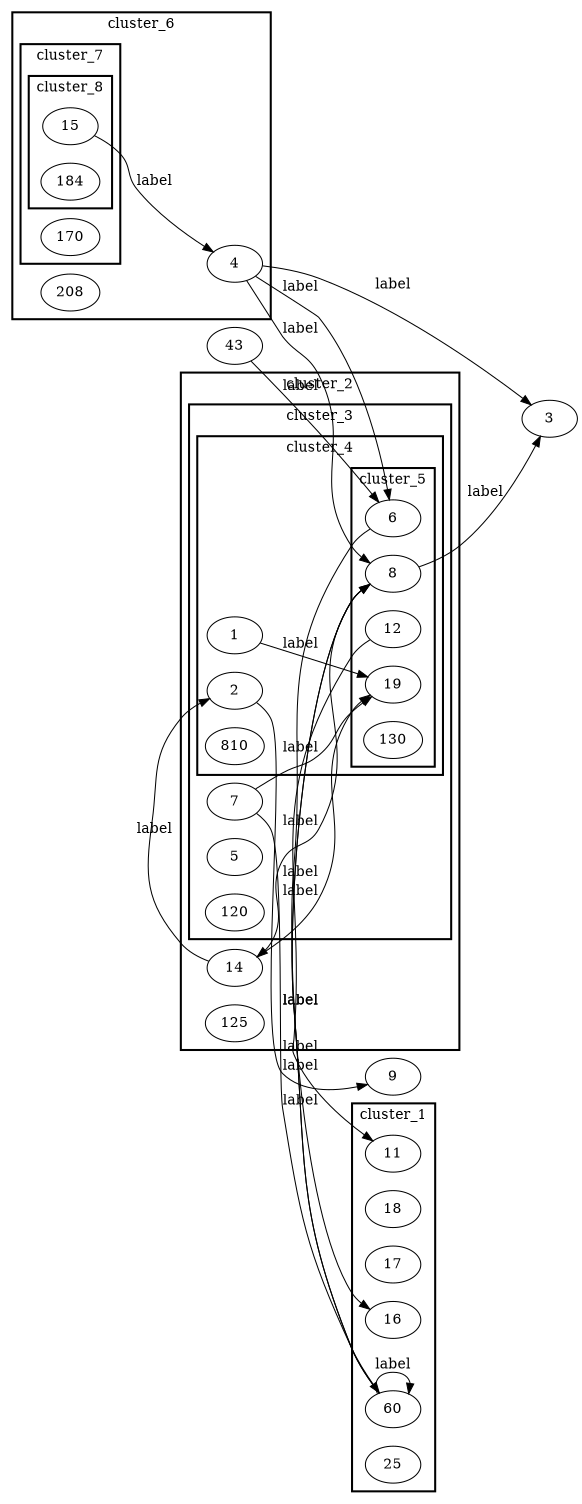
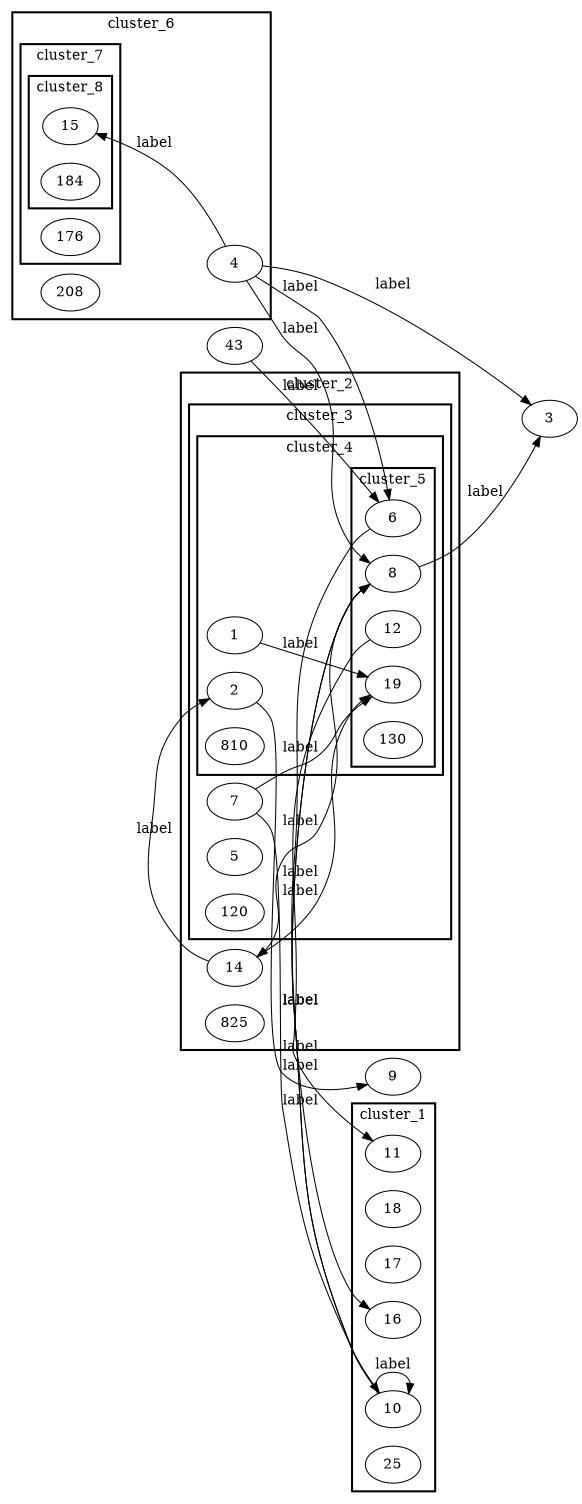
edge "15" -> "4": reversed
node "170": label "170" -> "176"
node "125": label "125" -> "825"
node "60": label "60" -> "10"
